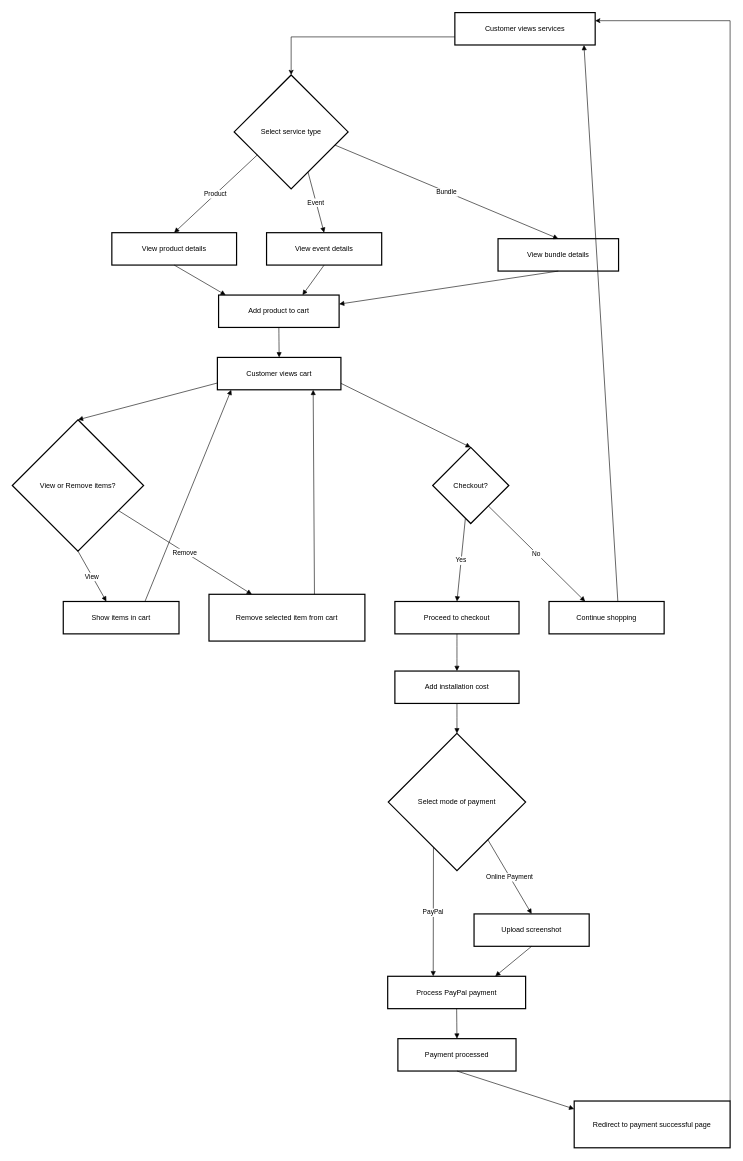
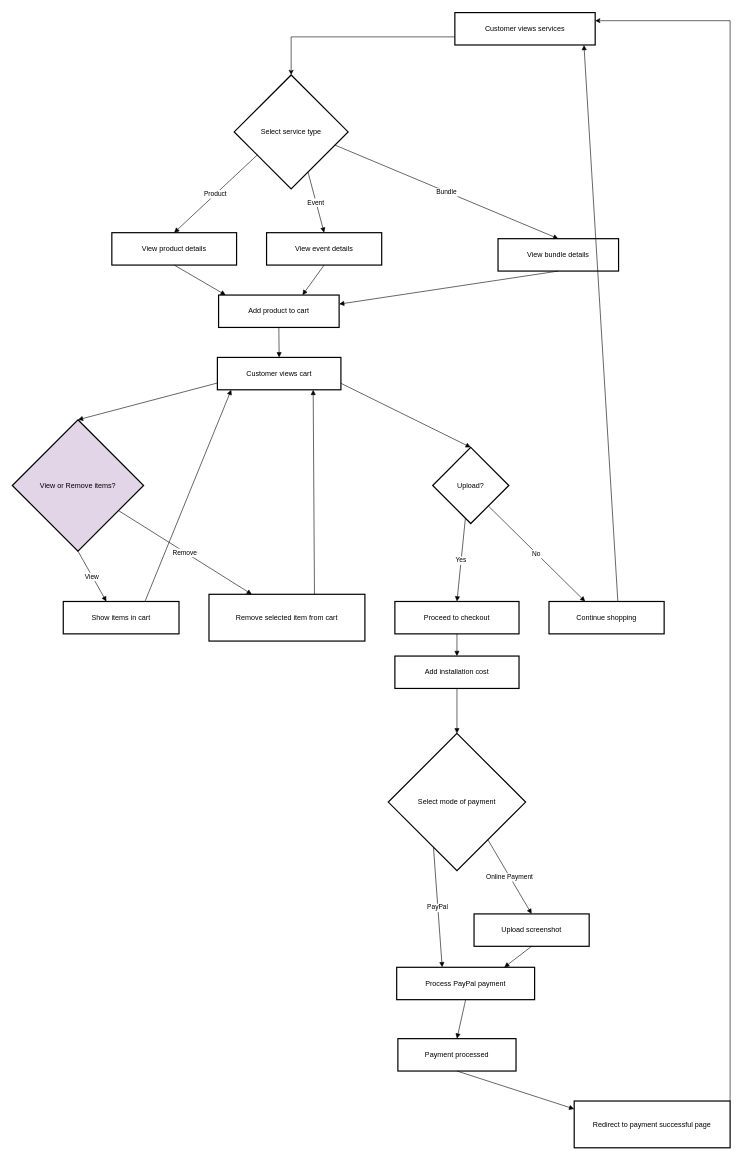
node "View or Remove items?": fillcolor #ffffff -> #e1d5e7
node "Checkout?": label "Checkout?" -> "Upload?"
node "Add installation cost": moved (457, 687) -> (457, 672)
node "Process PayPal payment": moved (457, 993) -> (466, 984)
